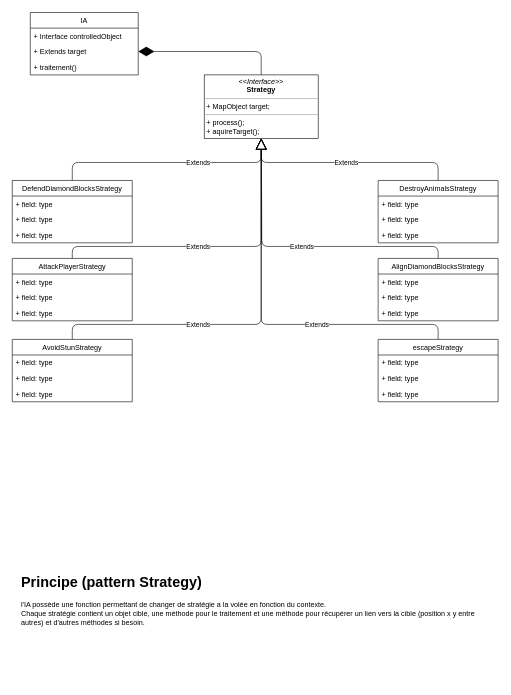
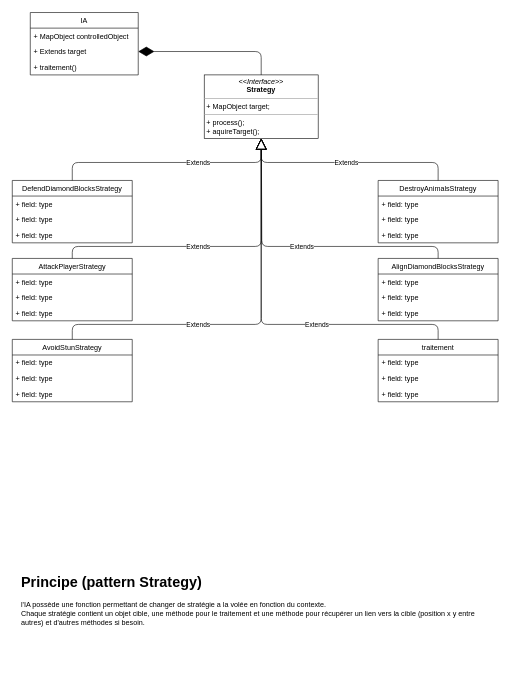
node "+ Interface controlledObject": label "+ Interface controlledObject" -> "+ MapObject controlledObject"
node "escapeStrategy": label "escapeStrategy" -> "traitement"
